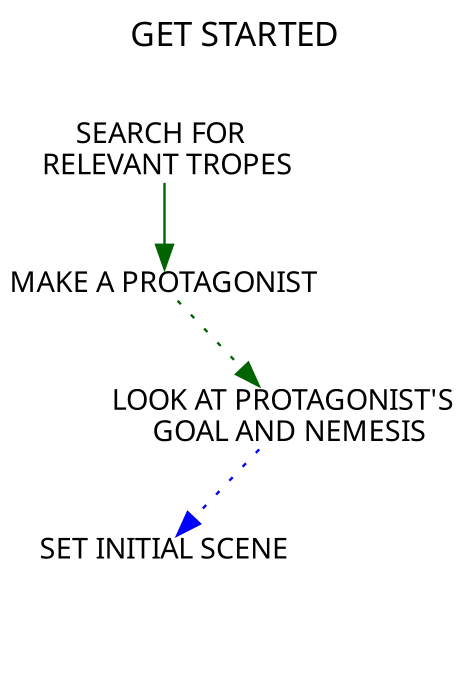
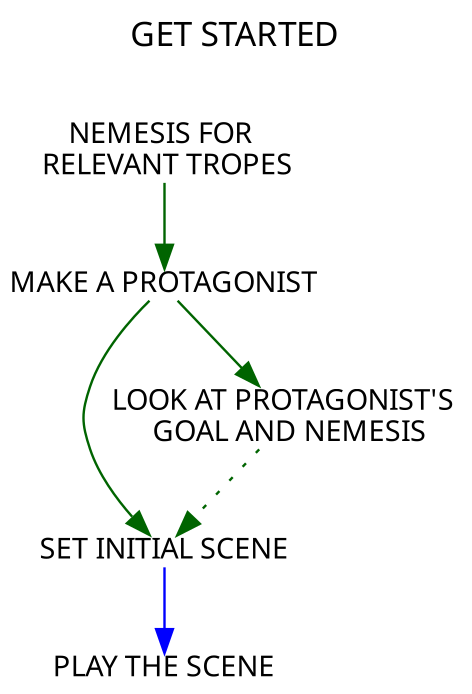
node "SEARCH FOR RELEVANT TROPES": label "SEARCH FOR RELEVANT TROPES" -> "NEMESIS FOR RELEVANT TROPES"
edge "MAKE A PROTAGONIST" -> "LOOK AT PROTAGONIST'S GOAL AND NEMESIS": style dotted -> solid
edge "MAKE A PROTAGONIST" -> "SET INITIAL SCENE": added
edge "LOOK AT PROTAGONIST'S GOAL AND NEMESIS" -> "SET INITIAL SCENE": color blue -> darkgreen
node "PLAY THE SCENE": added
